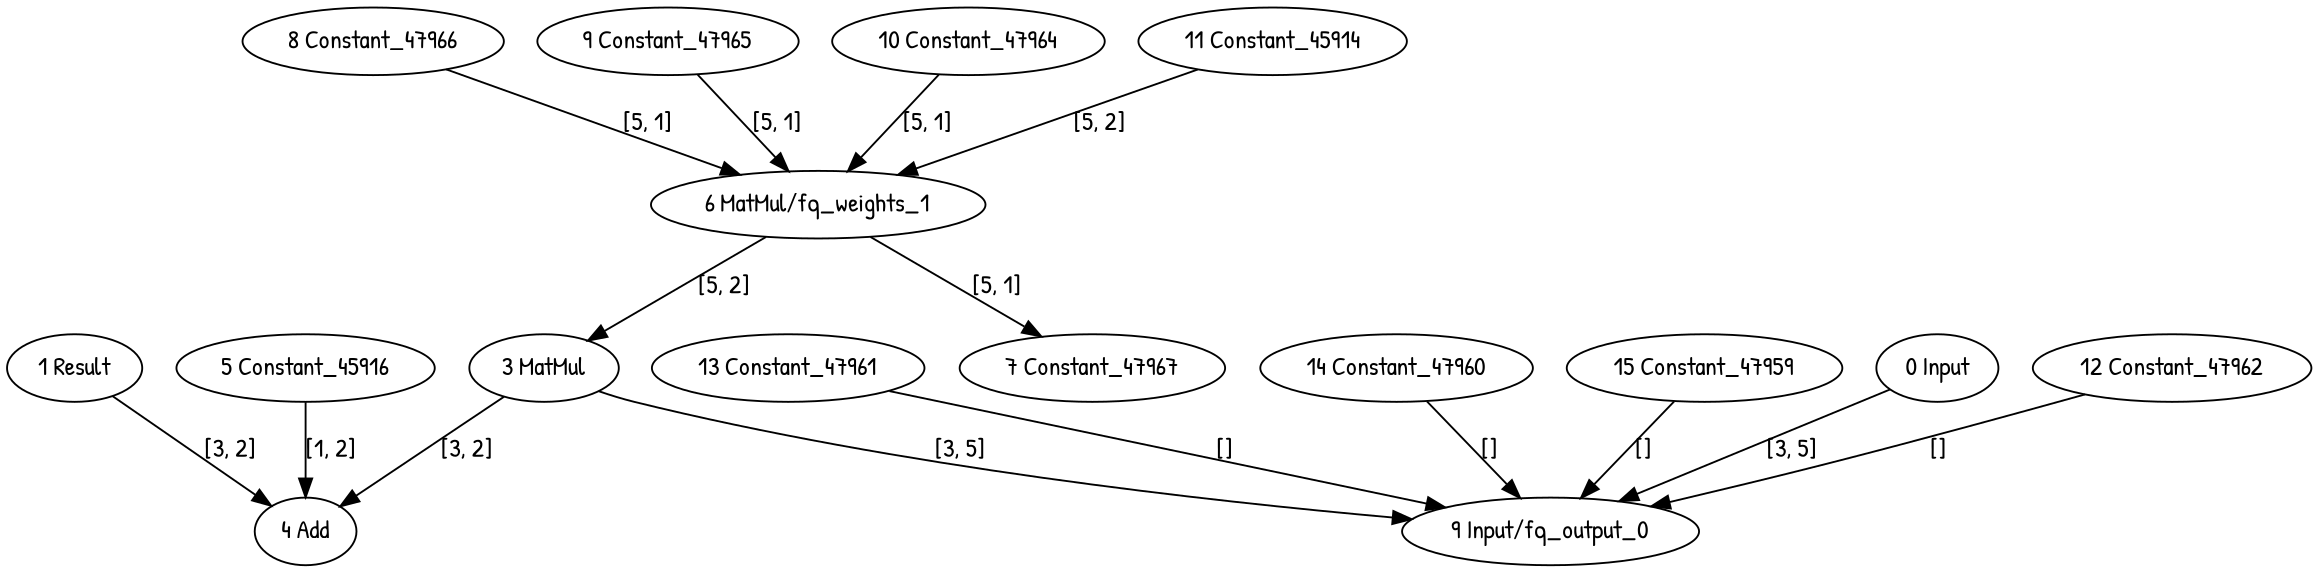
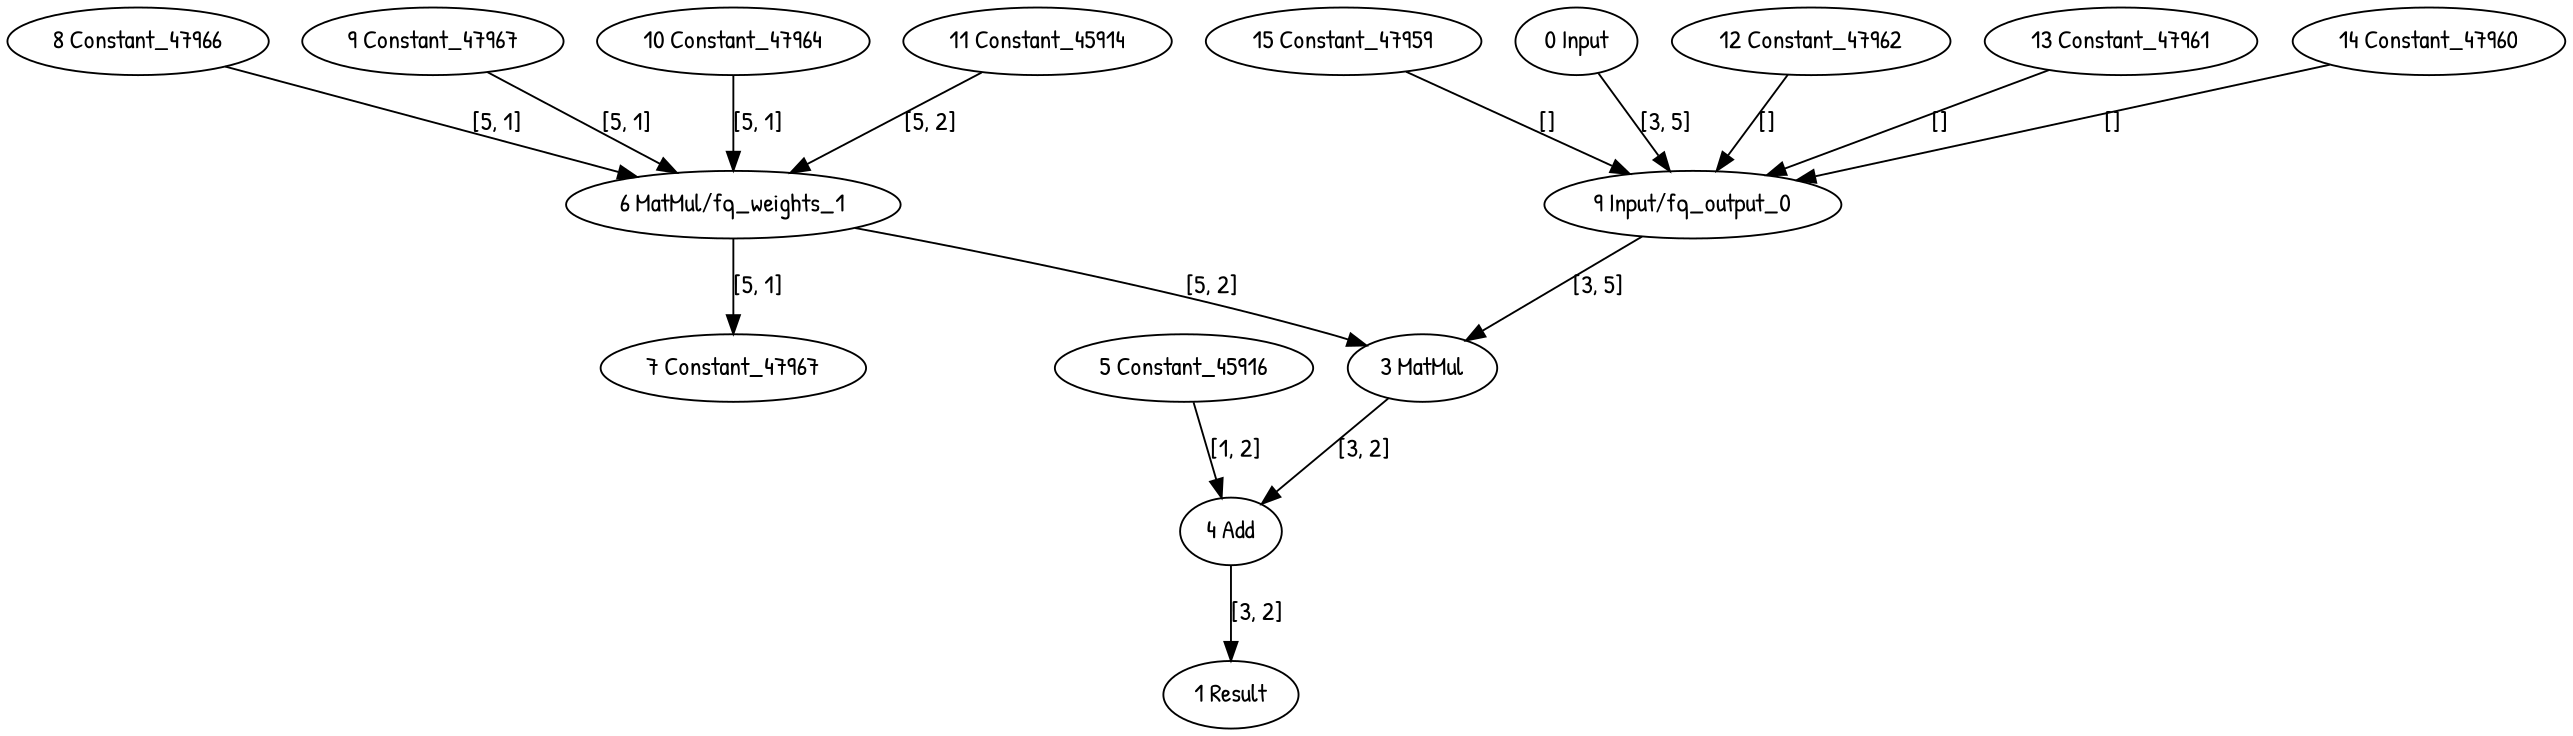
node "9 Constant_47965": label "9 Constant_47965" -> "9 Constant_47967"
edge "1 Result" -> "4 Add": reversed
edge "3 MatMul" -> "9 Input/fq_output_0": reversed
